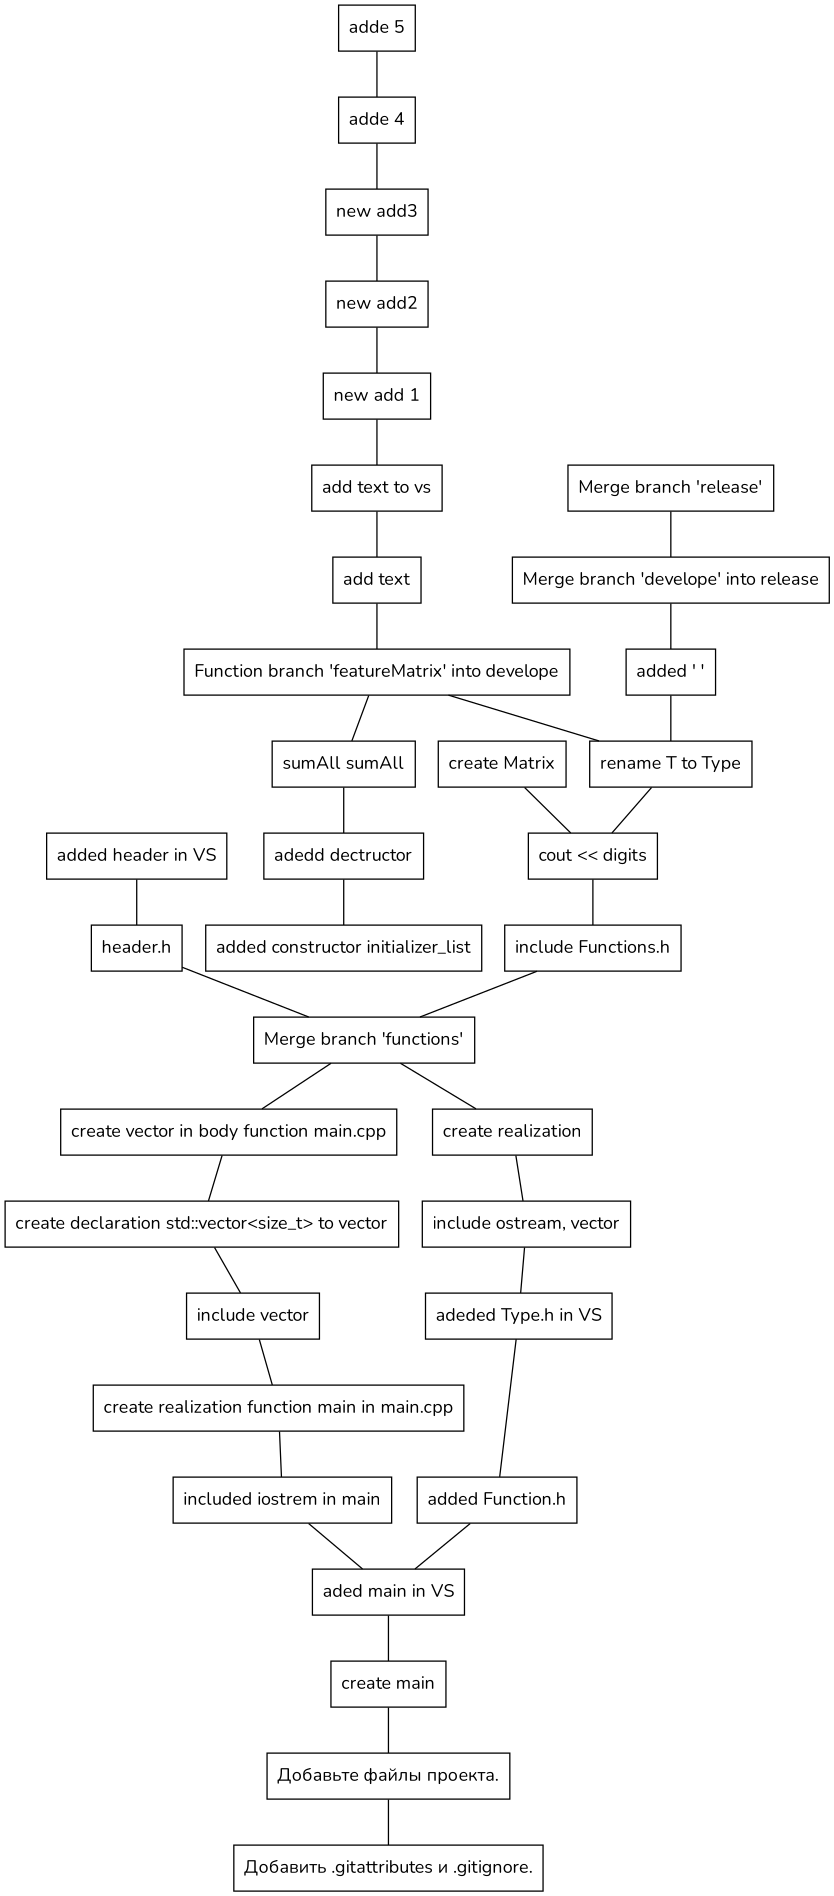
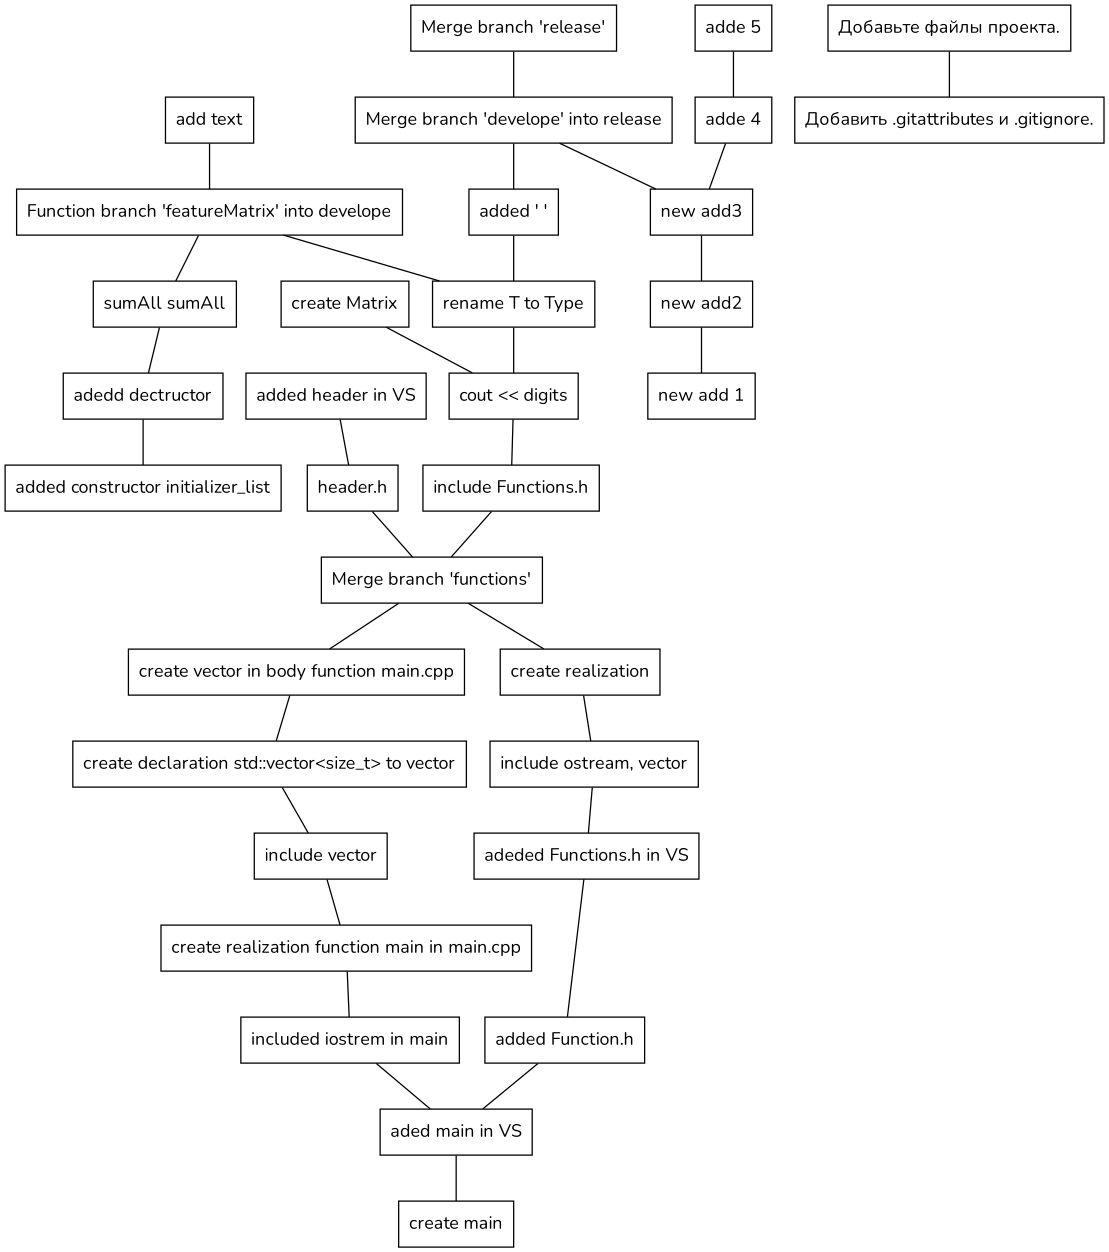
edge "Merge branch 'develope' into release" -- "new add3": added
node "add text to vs": removed
node "adeded Type.h in VS": label "adeded Type.h in VS" -> "adeded Functions.h in VS"
edge "create main" -- "Добавьте файлы проекта.": removed
